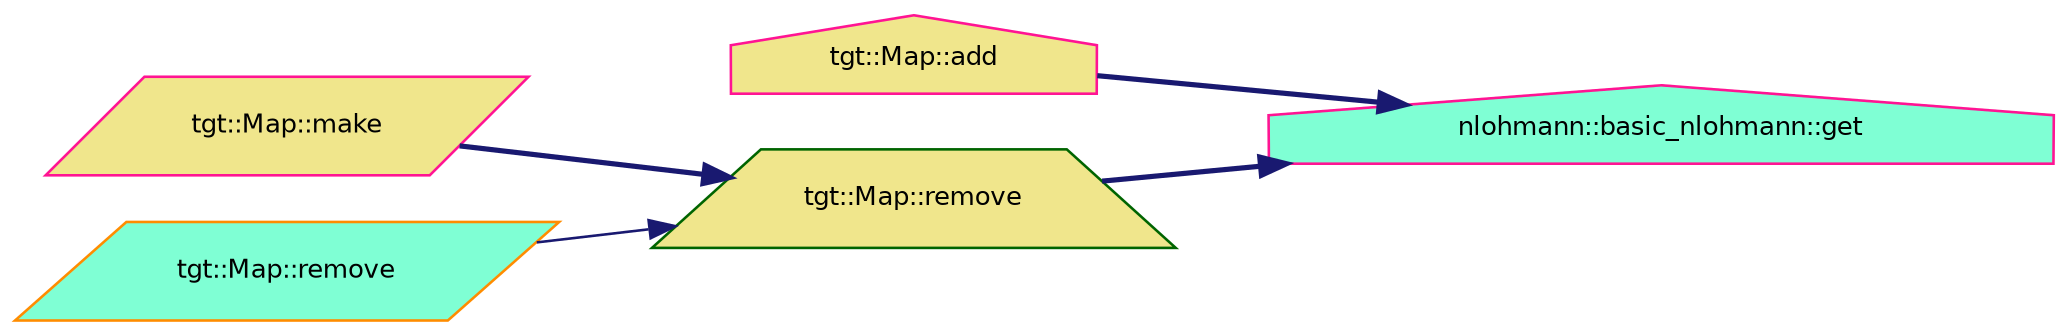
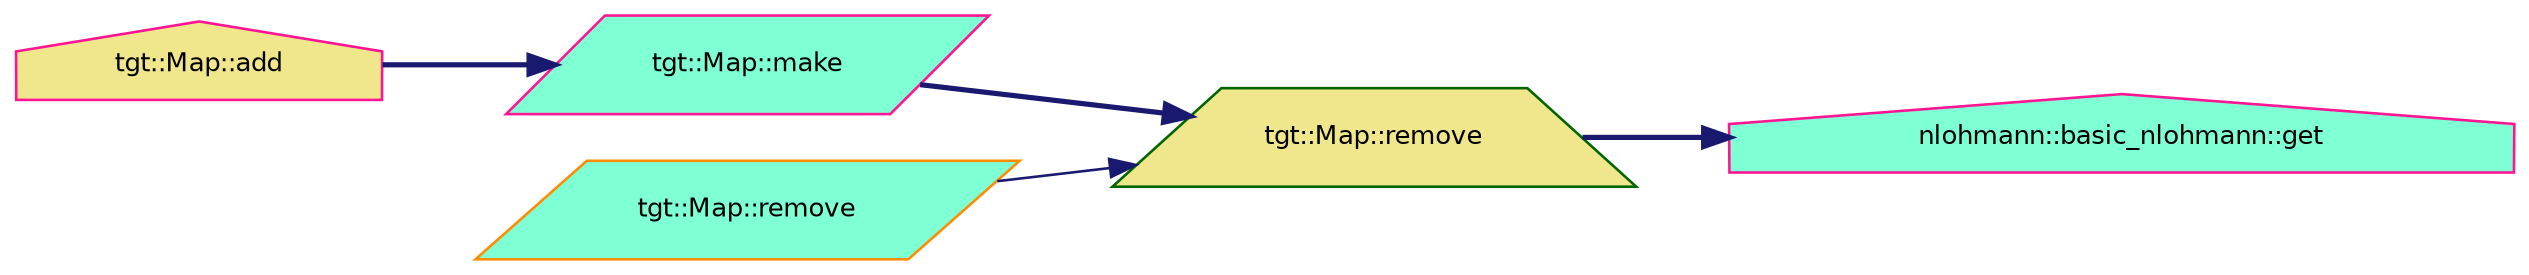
edge "tgt::Map::add" -> "nlohmann::basic_nlohmann::get": now "tgt::Map::add" -> "tgt::Map::make"
node "tgt::Map::make": fillcolor khaki -> aquamarine
